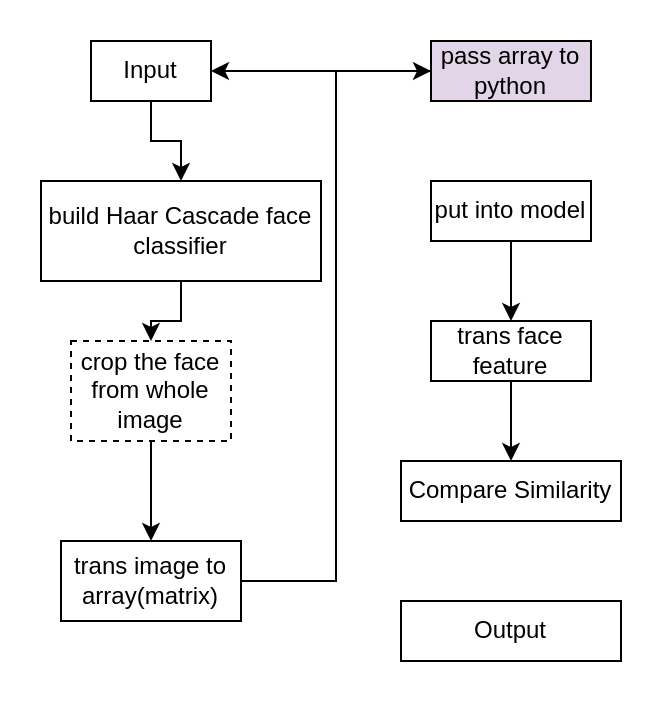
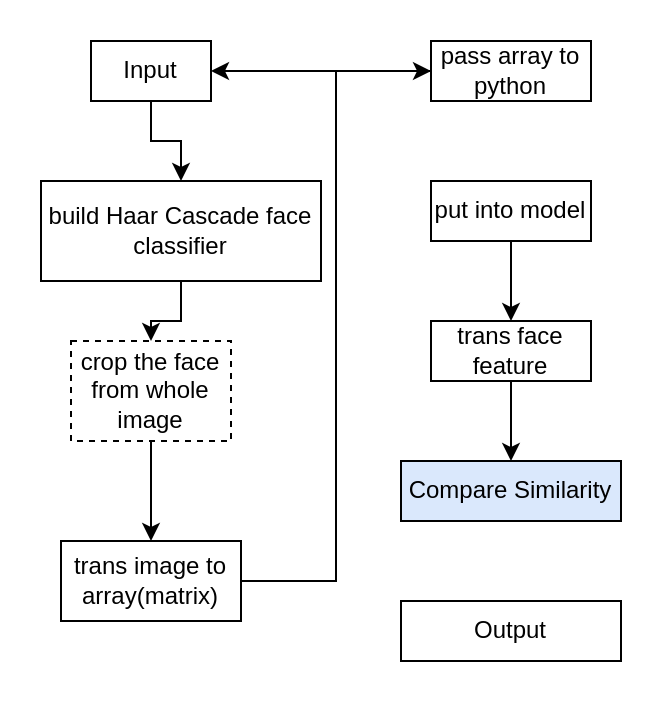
node "pass array to python": fillcolor #e1d5e7 -> #ffffff
node "Compare Similarity": fillcolor #ffffff -> #dae8fc
